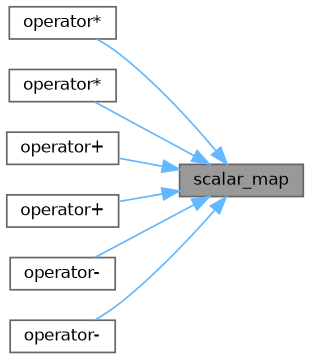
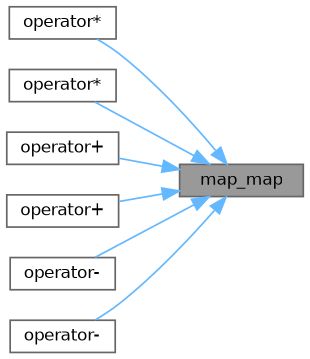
node "scalar_map": label "scalar_map" -> "map_map"
